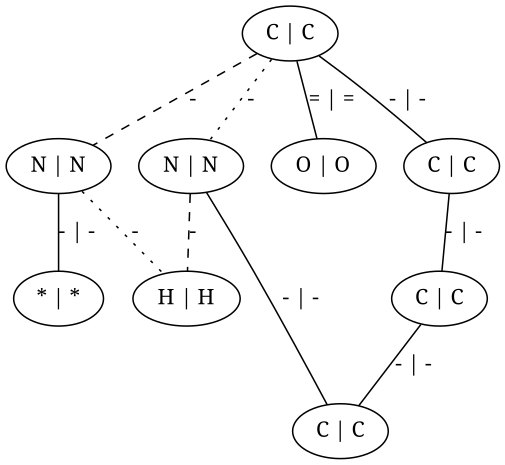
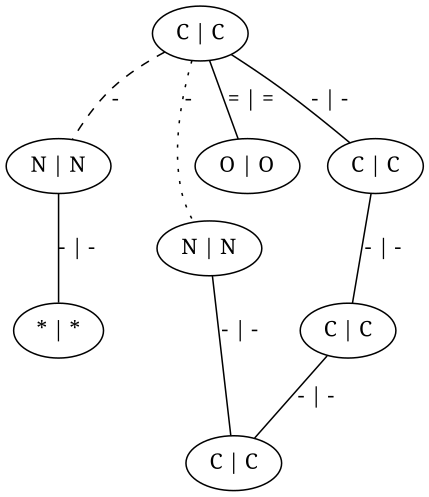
node "H | H": removed
